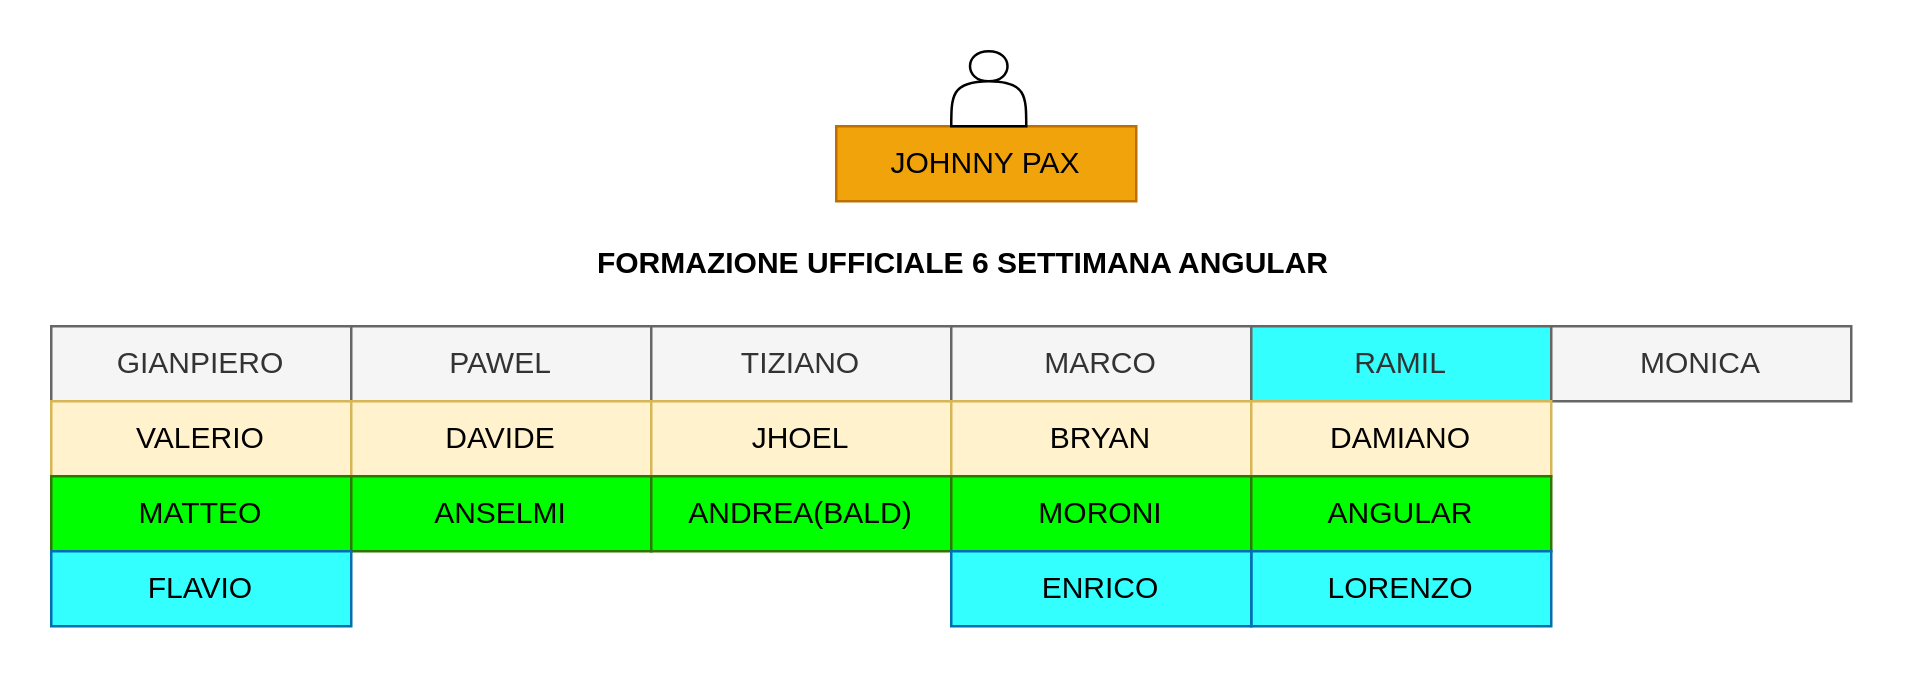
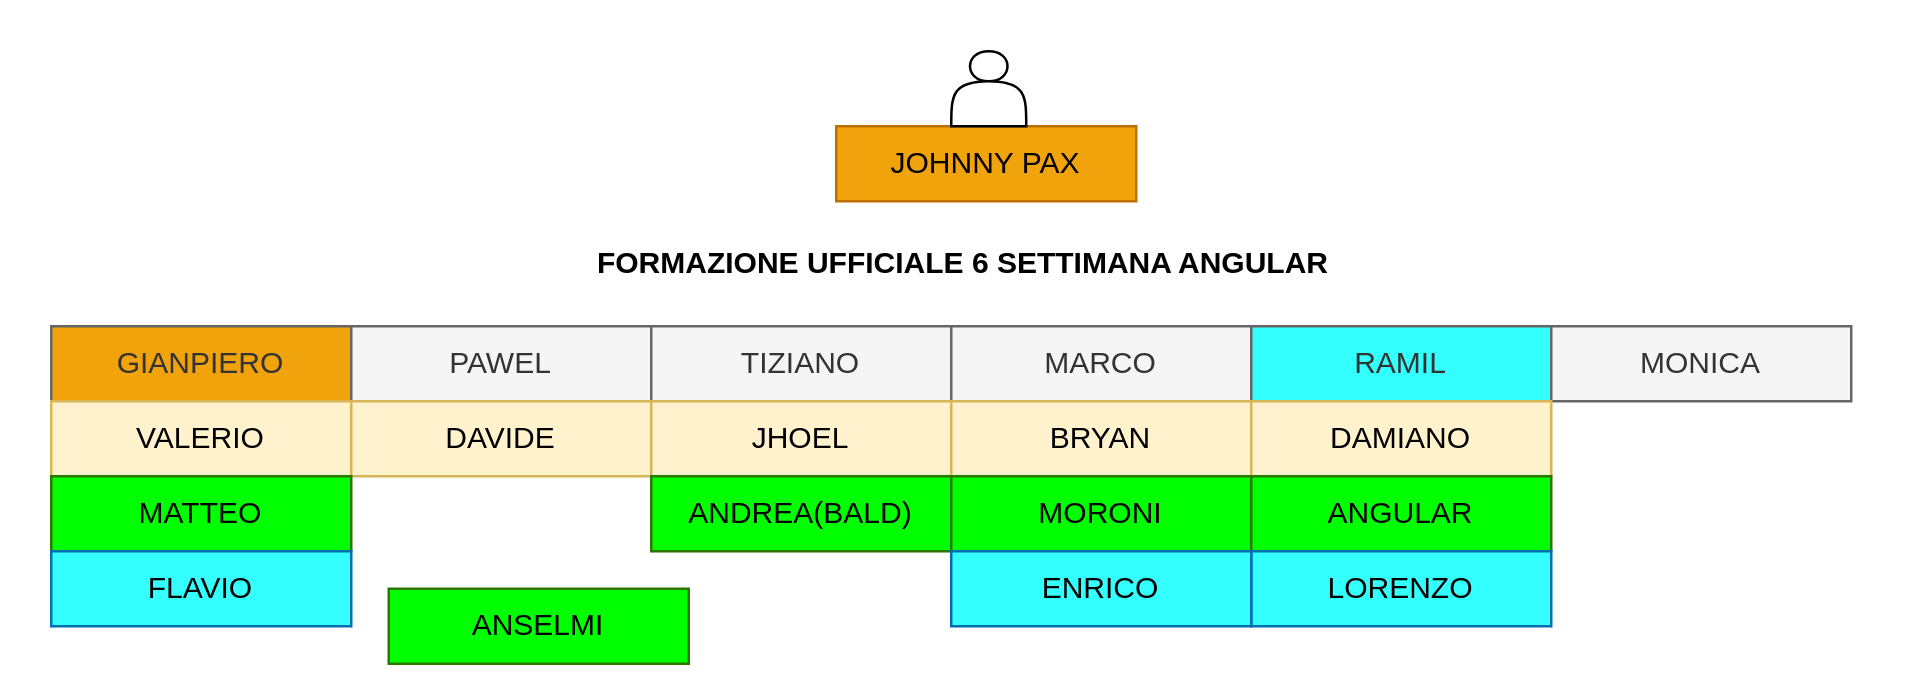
node "GIANPIERO": fillcolor #f5f5f5 -> #f0a30a
node "ANSELMI": moved (501, 514) -> (539, 626)
